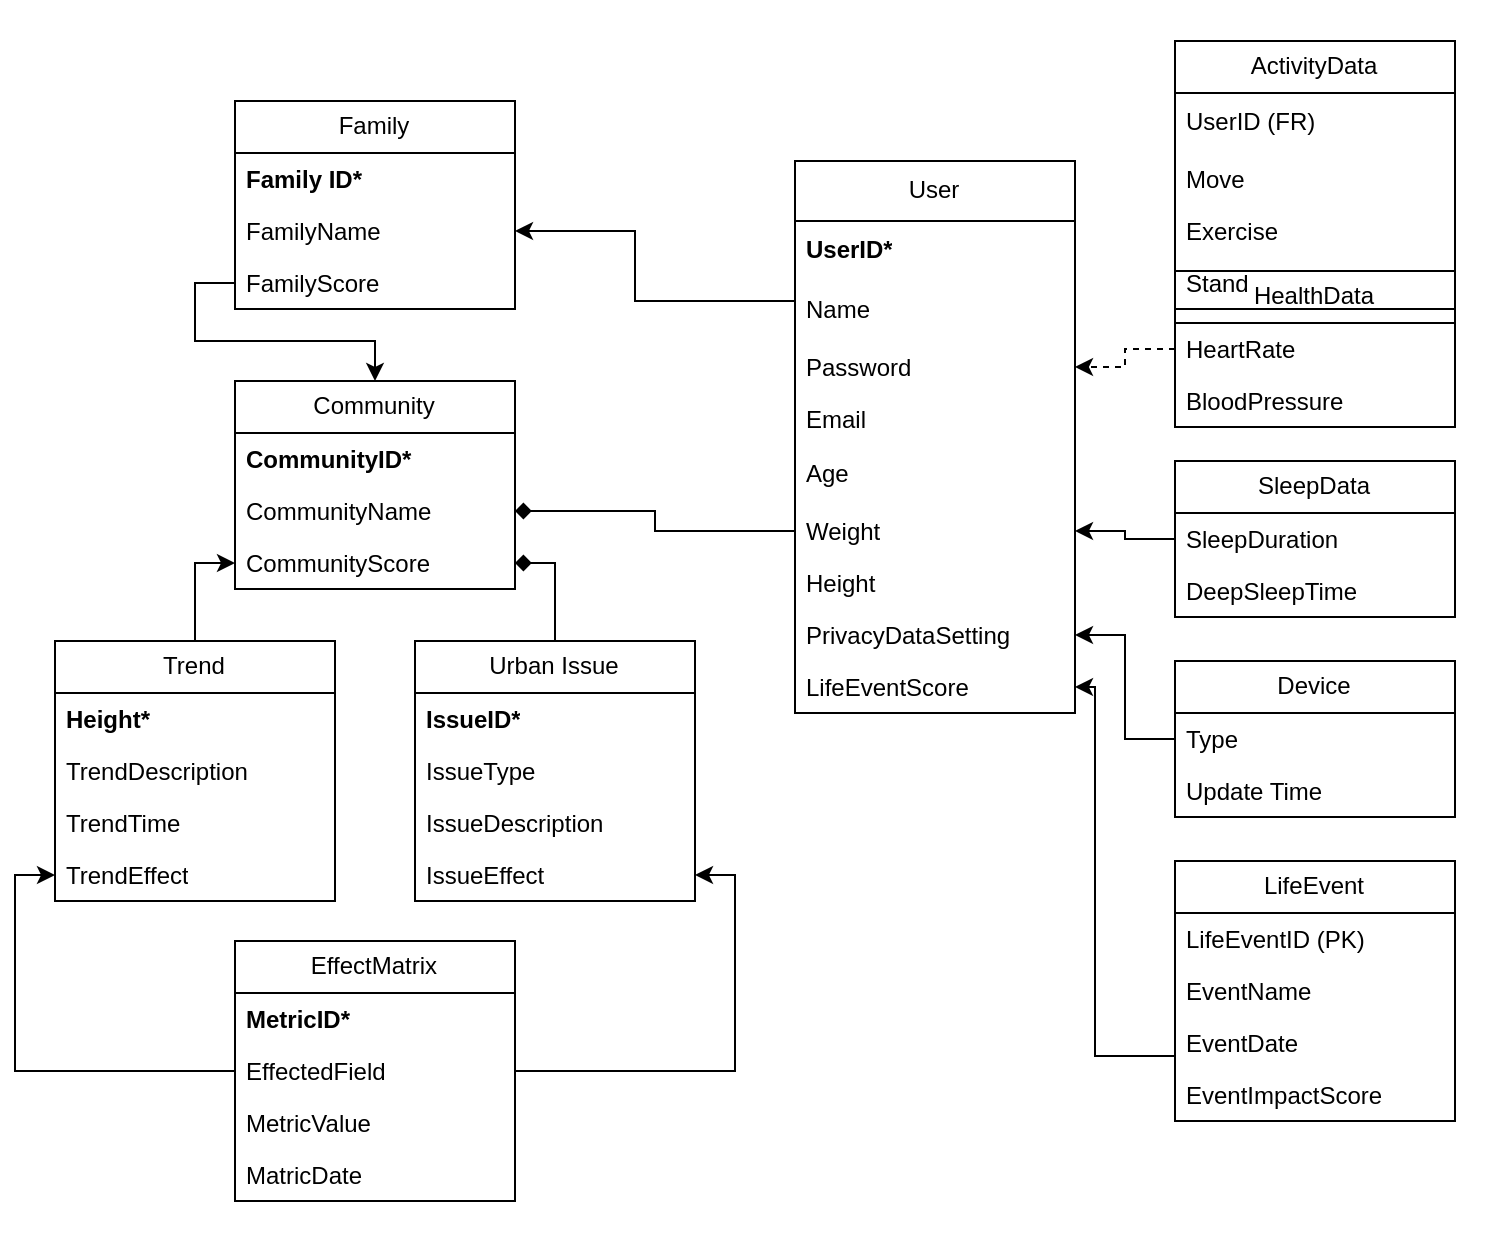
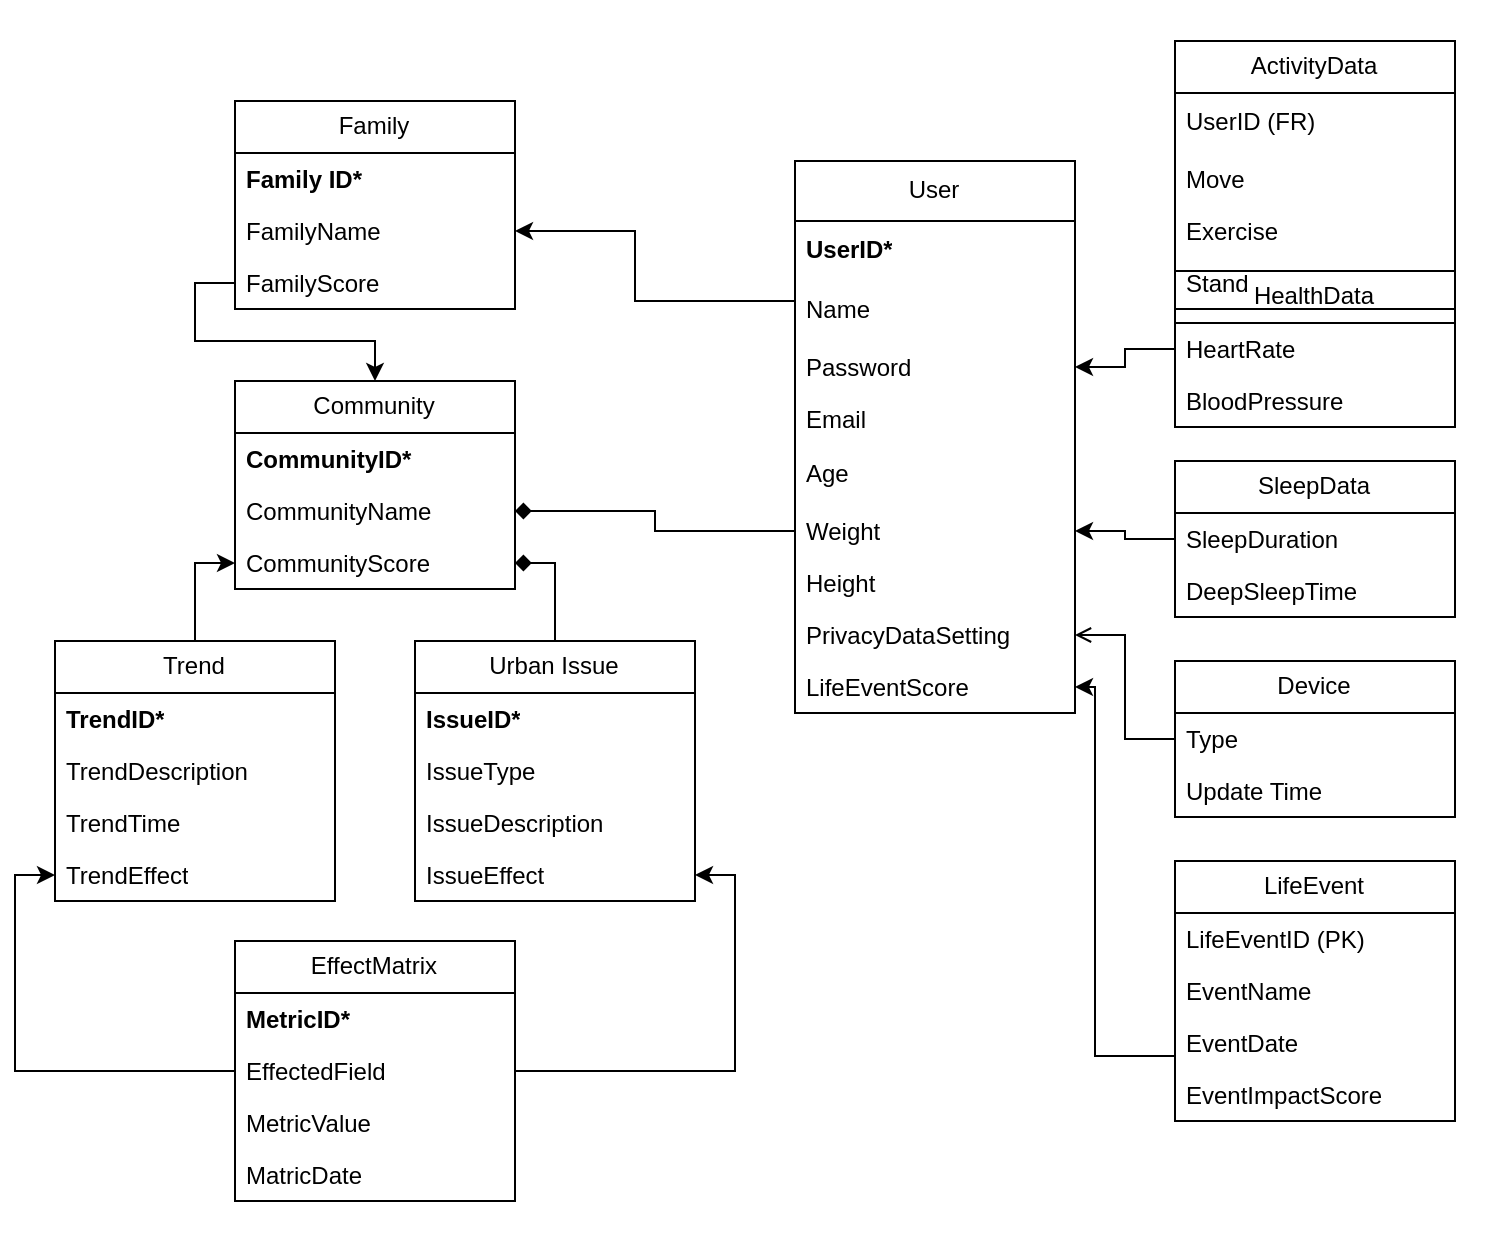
edge "HeartRate" -> "Password": style dashed -> solid
edge "Type" -> "PrivacyDataSetting": arrowhead classic -> open
node "Height*": label "Height*" -> "TrendID*"
